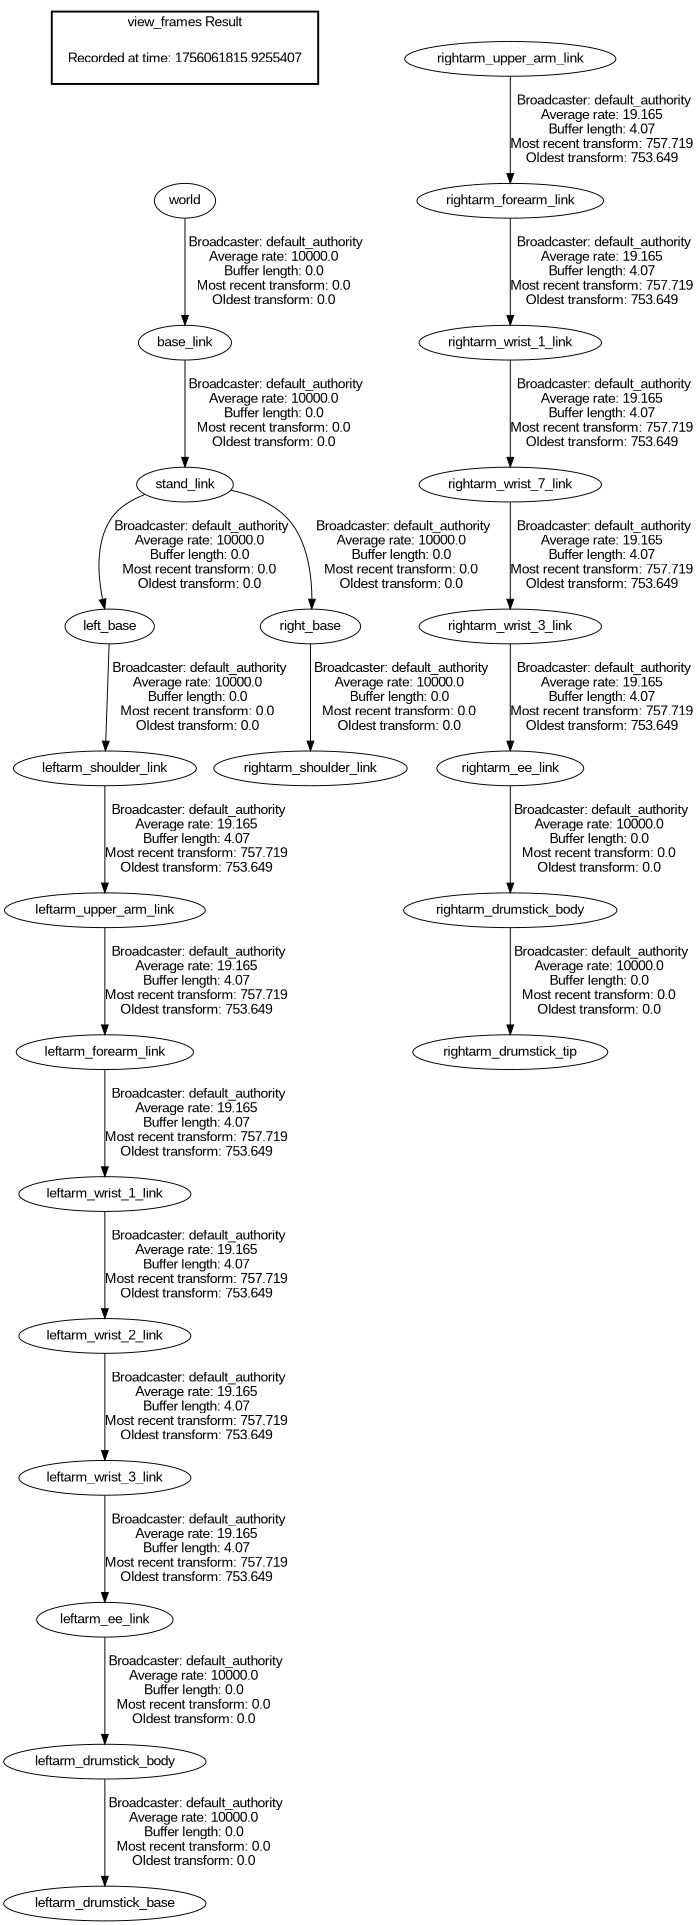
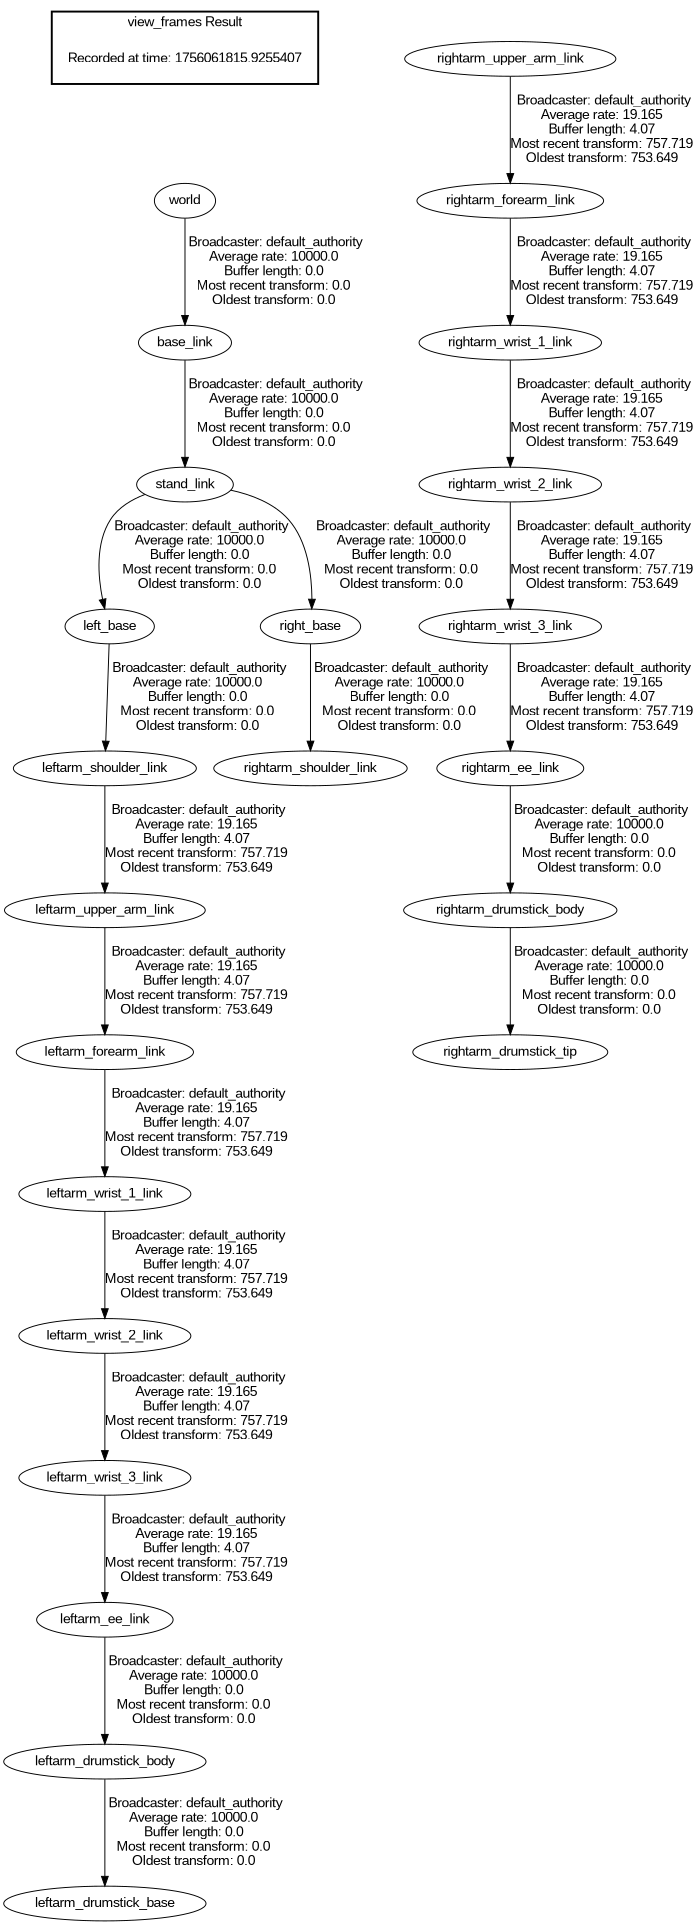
node "rightarm_wrist_7_link": label "rightarm_wrist_7_link" -> "rightarm_wrist_2_link"
